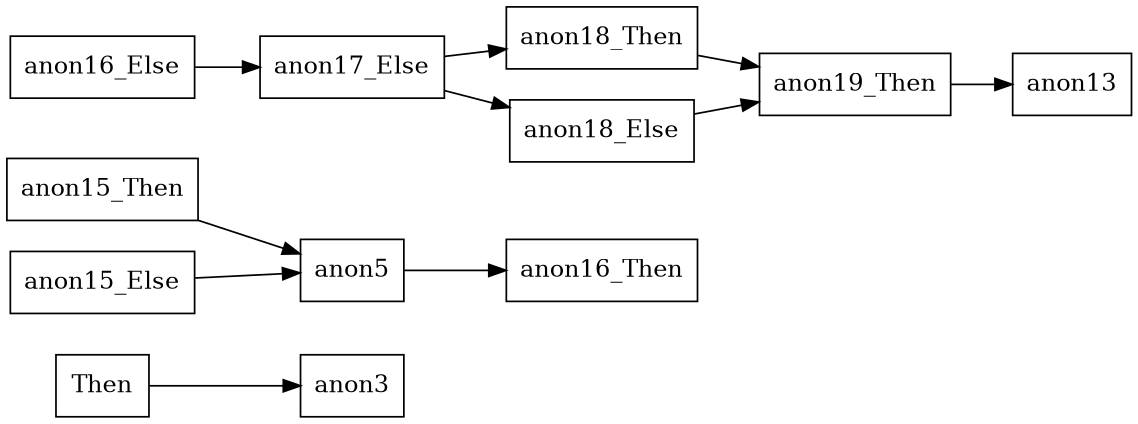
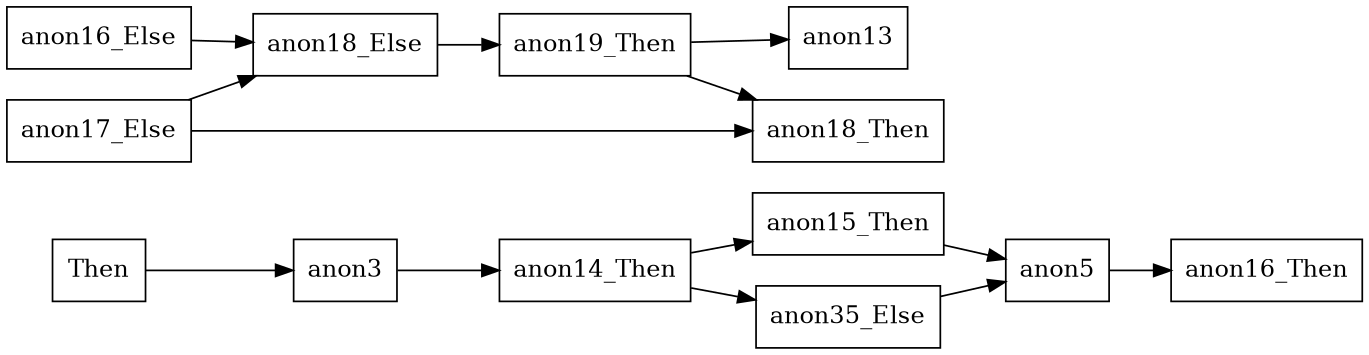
edge "anon18_Then" -> "anon19_Then": reversed
edge "anon16_Else" -> "anon17_Else": now "anon16_Else" -> "anon18_Else"
node "anon14_Then": added
node "anon15_Else": label "anon15_Else" -> "anon35_Else"
